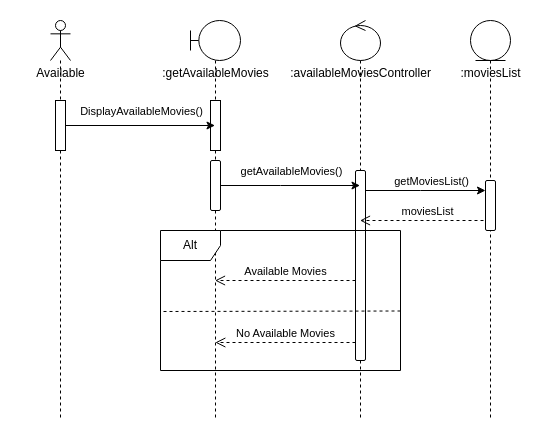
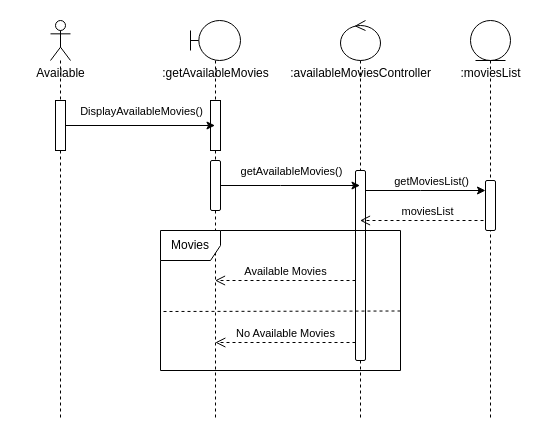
node "Alt": label "Alt" -> "Movies"
